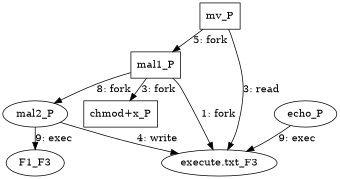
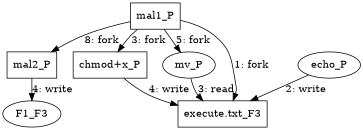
node "mv_P": shape box -> ellipse
edge "mv_P" -> "mal1_P": reversed
node "mal2_P": shape ellipse -> box
edge "mal2_P" -> "F1_F3": label "9: exec" -> "4: write"
edge "mal2_P" -> "execute.txt_F3": now "chmod+x_P" -> "execute.txt_F3"
edge "echo_P" -> "execute.txt_F3": label "9: exec" -> "2: write"
node "execute.txt_F3": shape ellipse -> box
